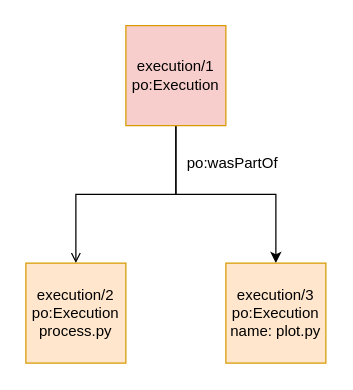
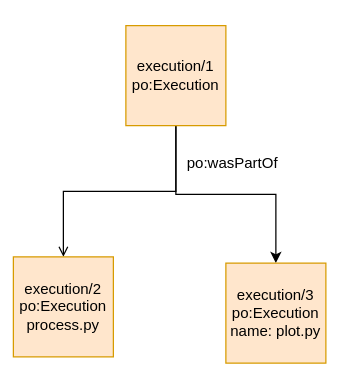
node "execution/1 po:Execution": fillcolor #f8cecc -> #ffe6cc
node "execution/2 po:Execution process.py": moved (76, 313) -> (63, 307)
